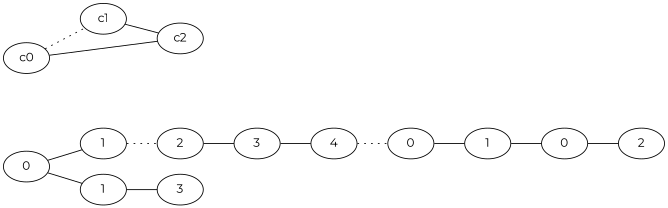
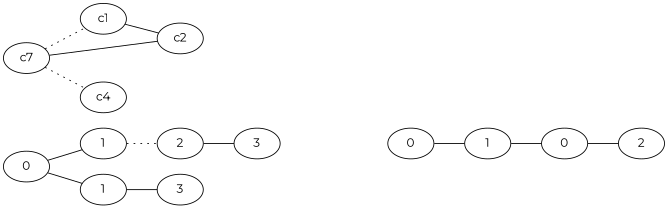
node "c0": label "c0" -> "c7"
node "c4": added
node "4": removed
